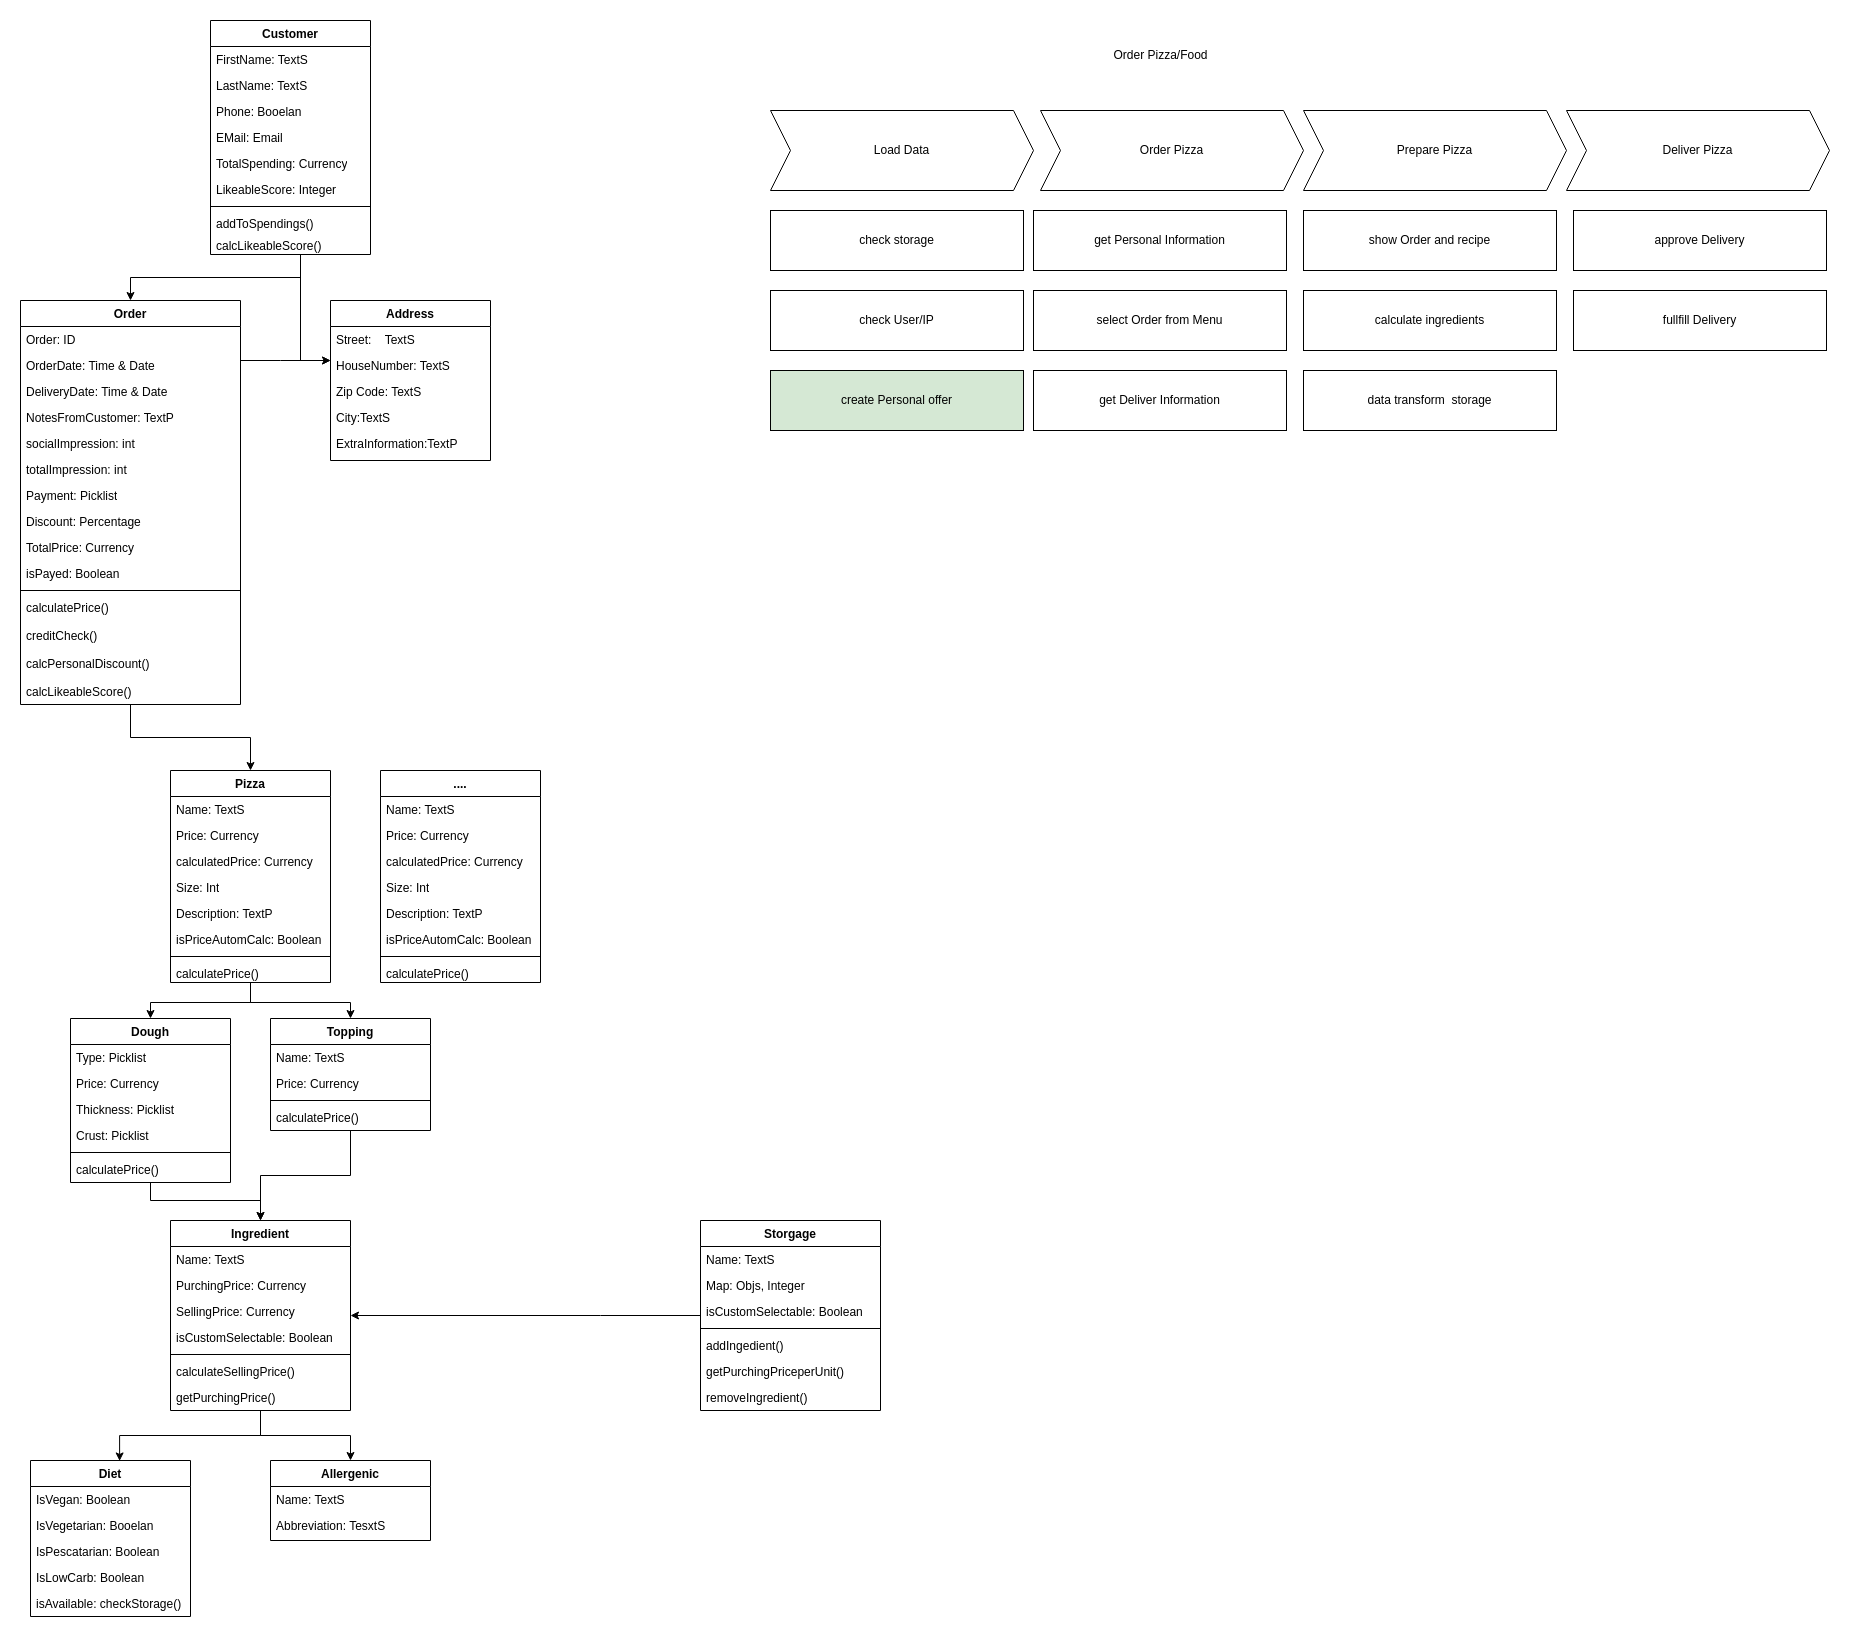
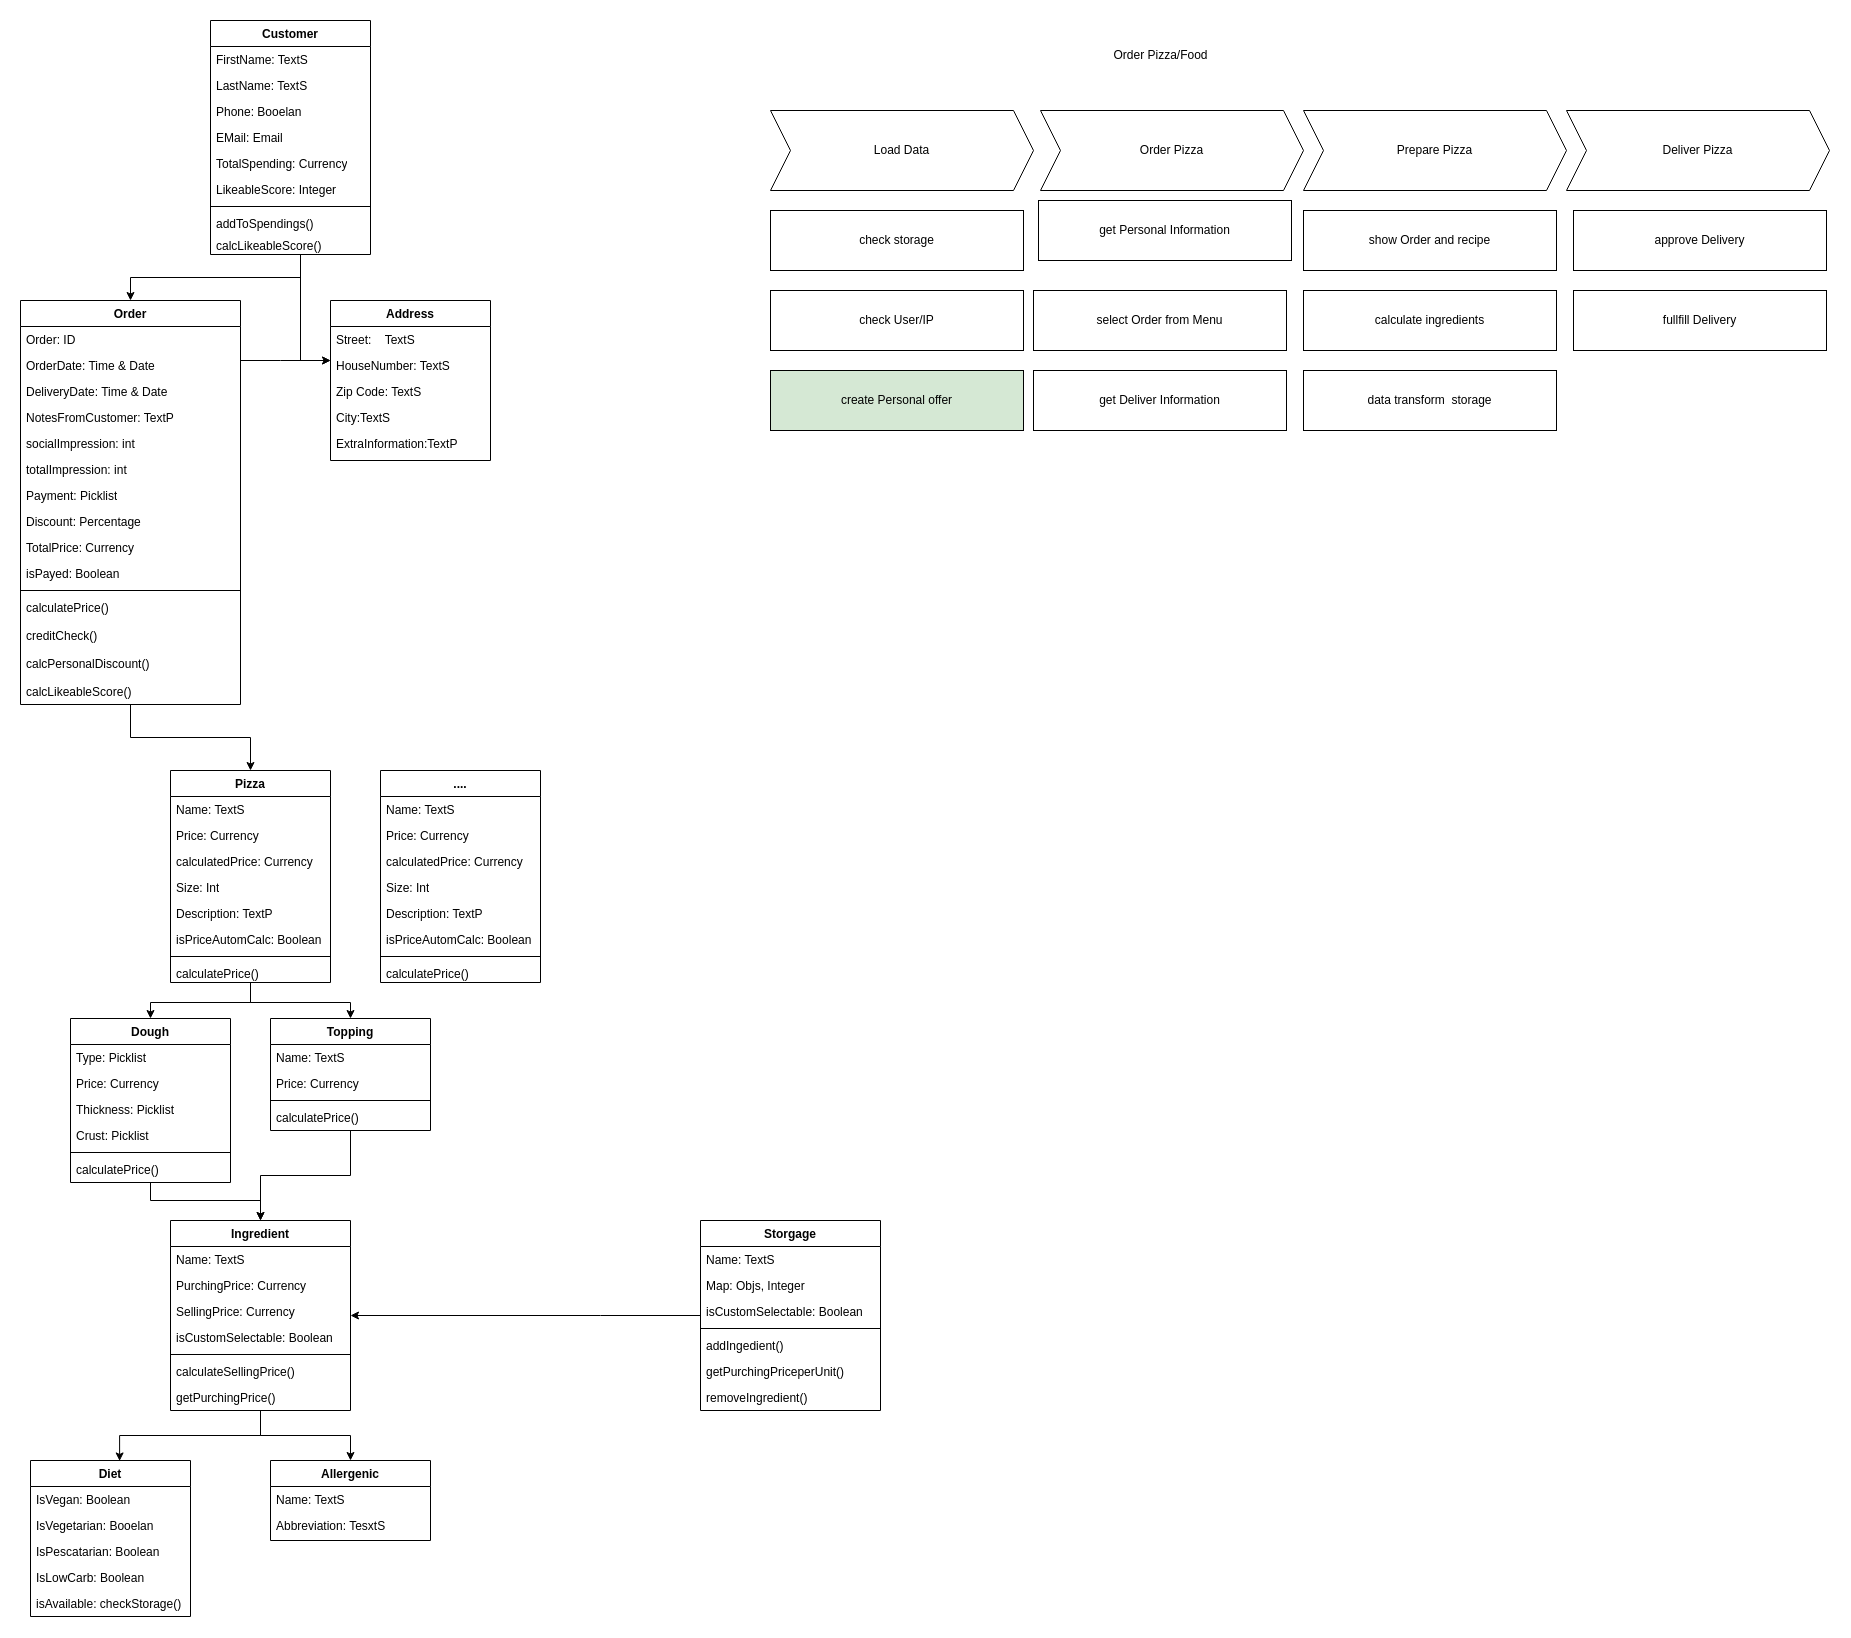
node "get Personal Information": moved (1160, 241) -> (1165, 231)
